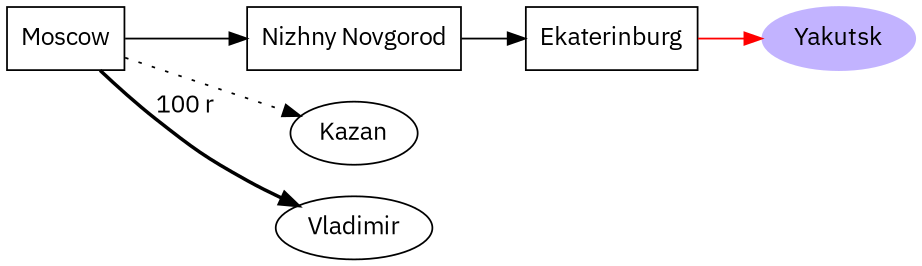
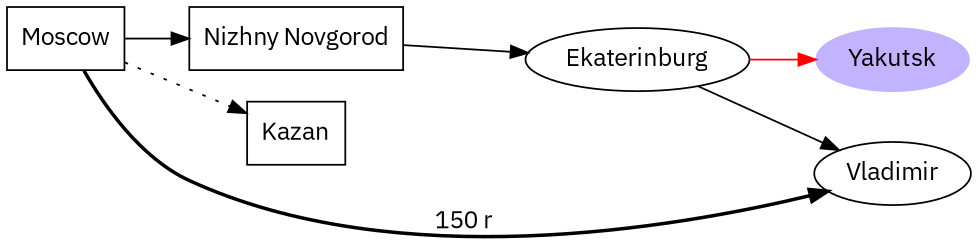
node "Ekaterinburg": shape box -> ellipse
edge "Moscow" -> "Vladimir": label "100 r" -> "150 r"
edge "Ekaterinburg" -> "Vladimir": added
node "Kazan": shape ellipse -> box
